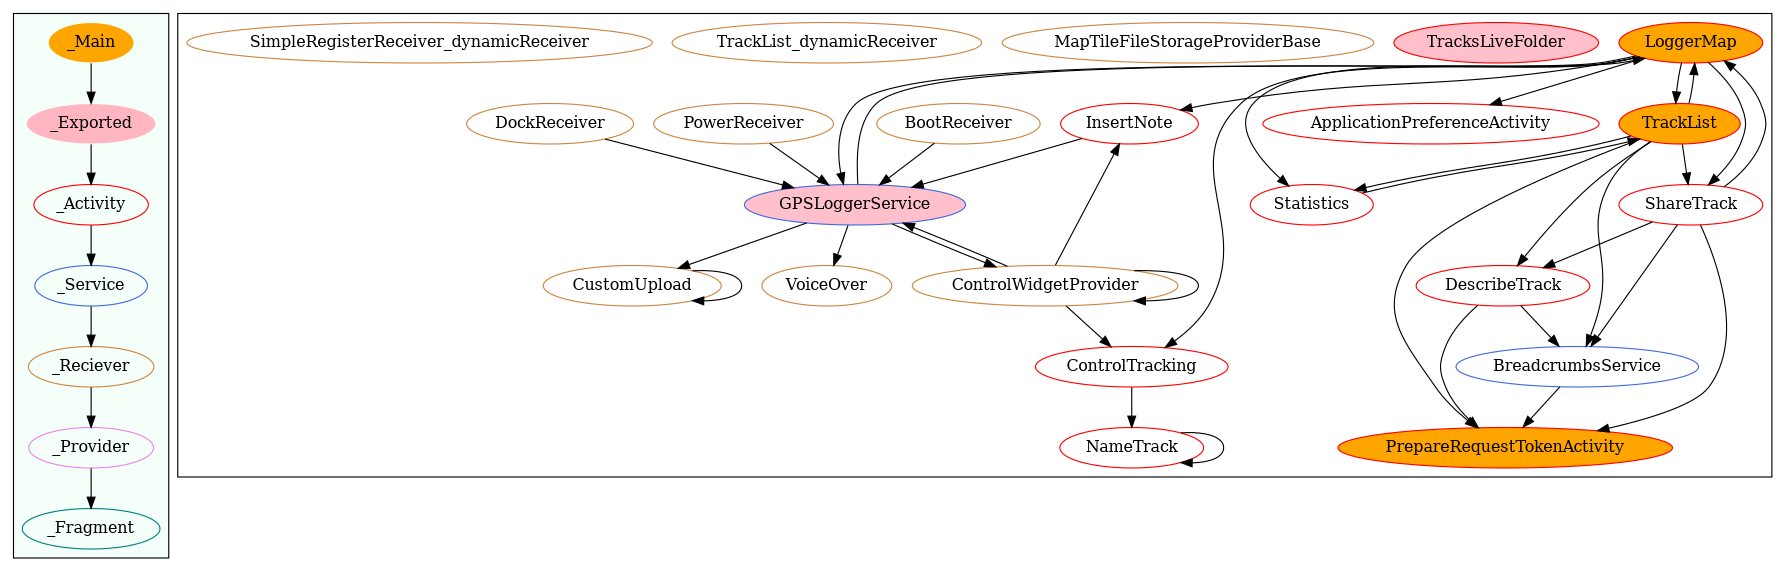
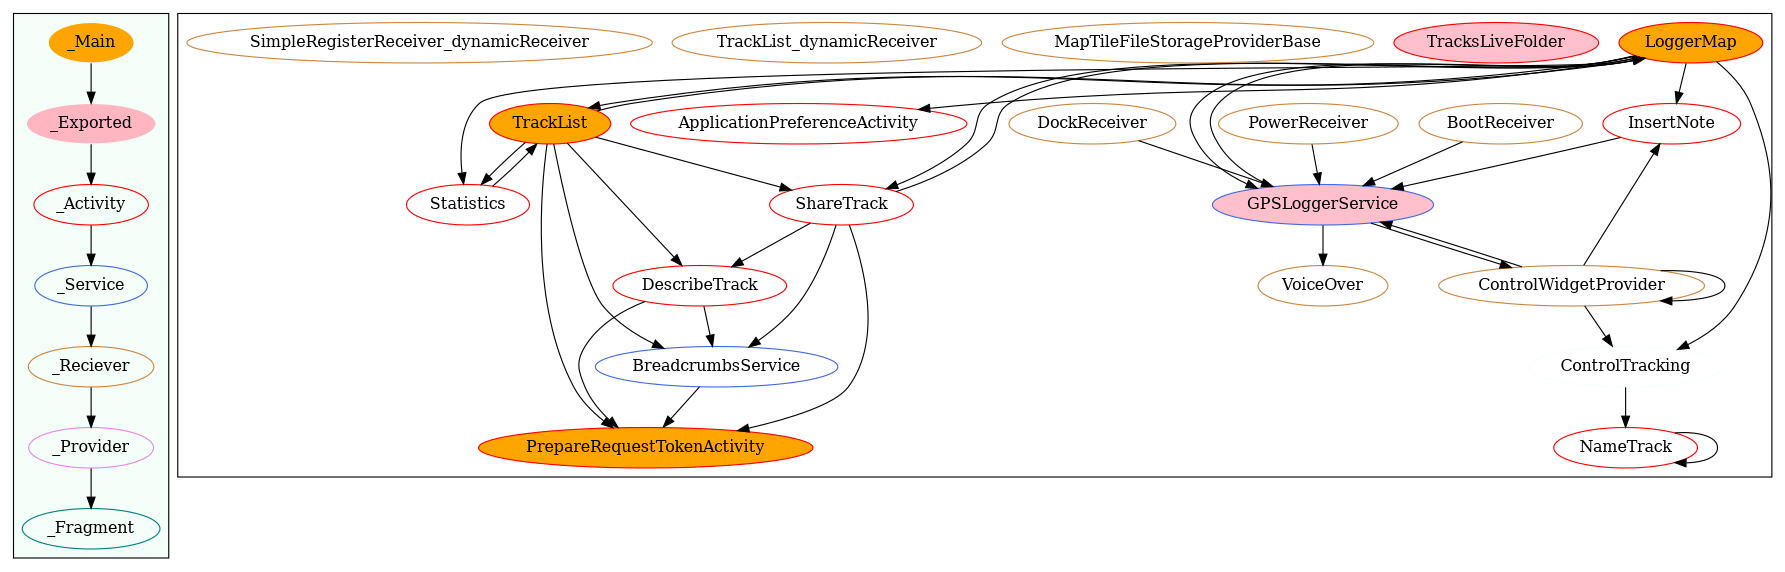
node "CustomUpload": removed
node "ControlTracking": color red -> mintcream
